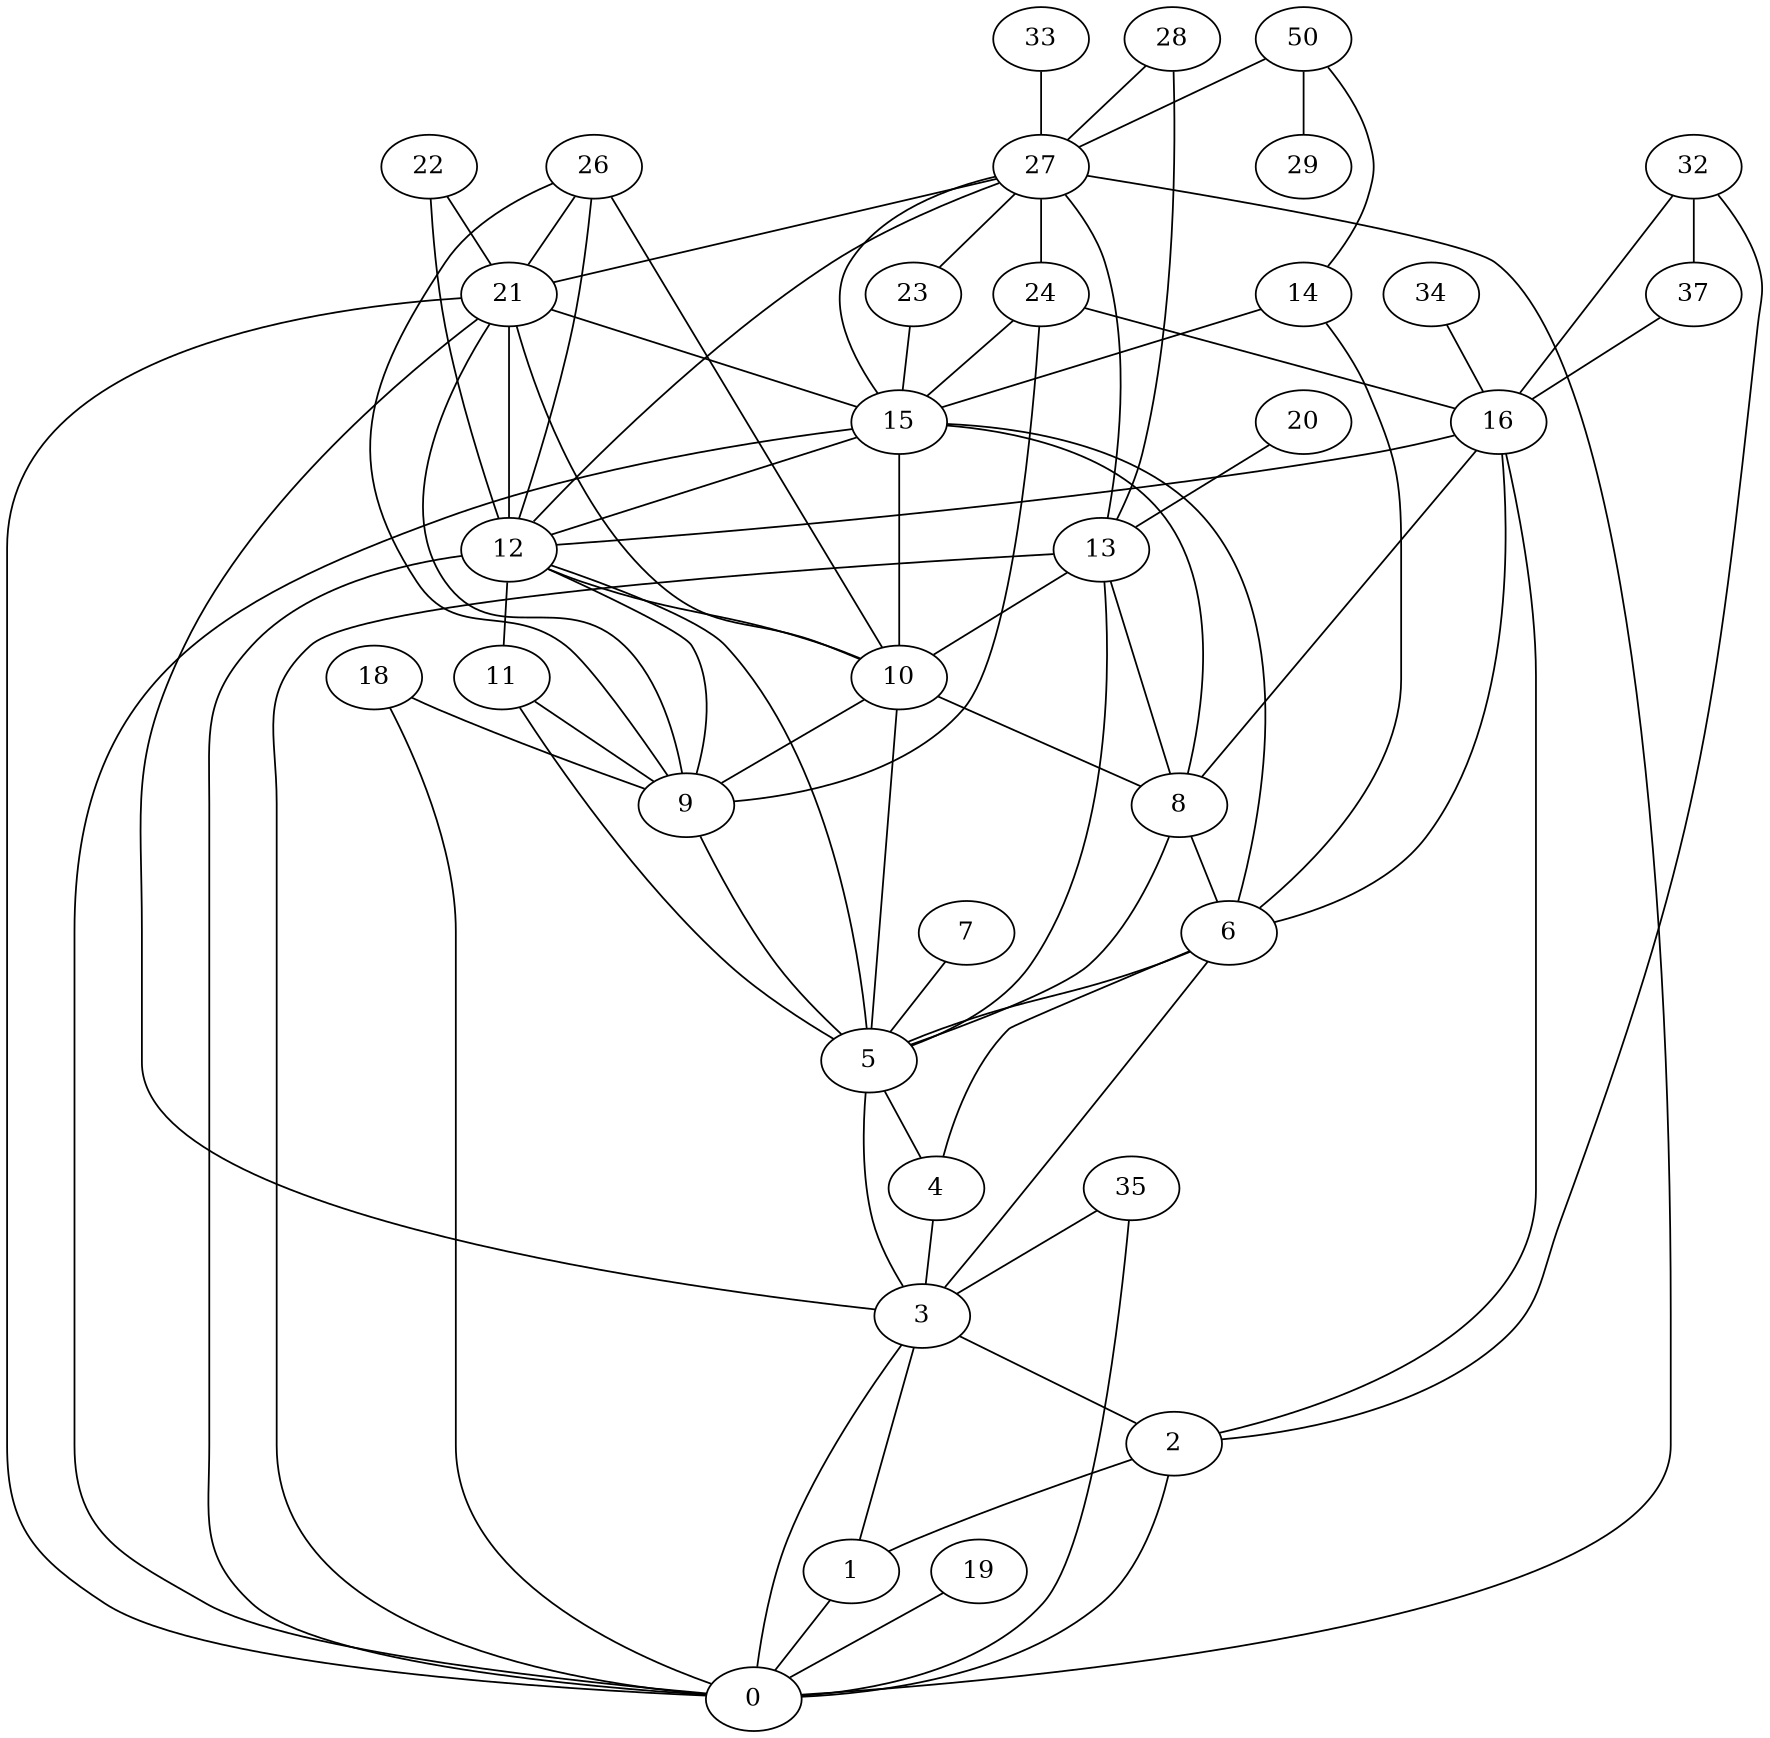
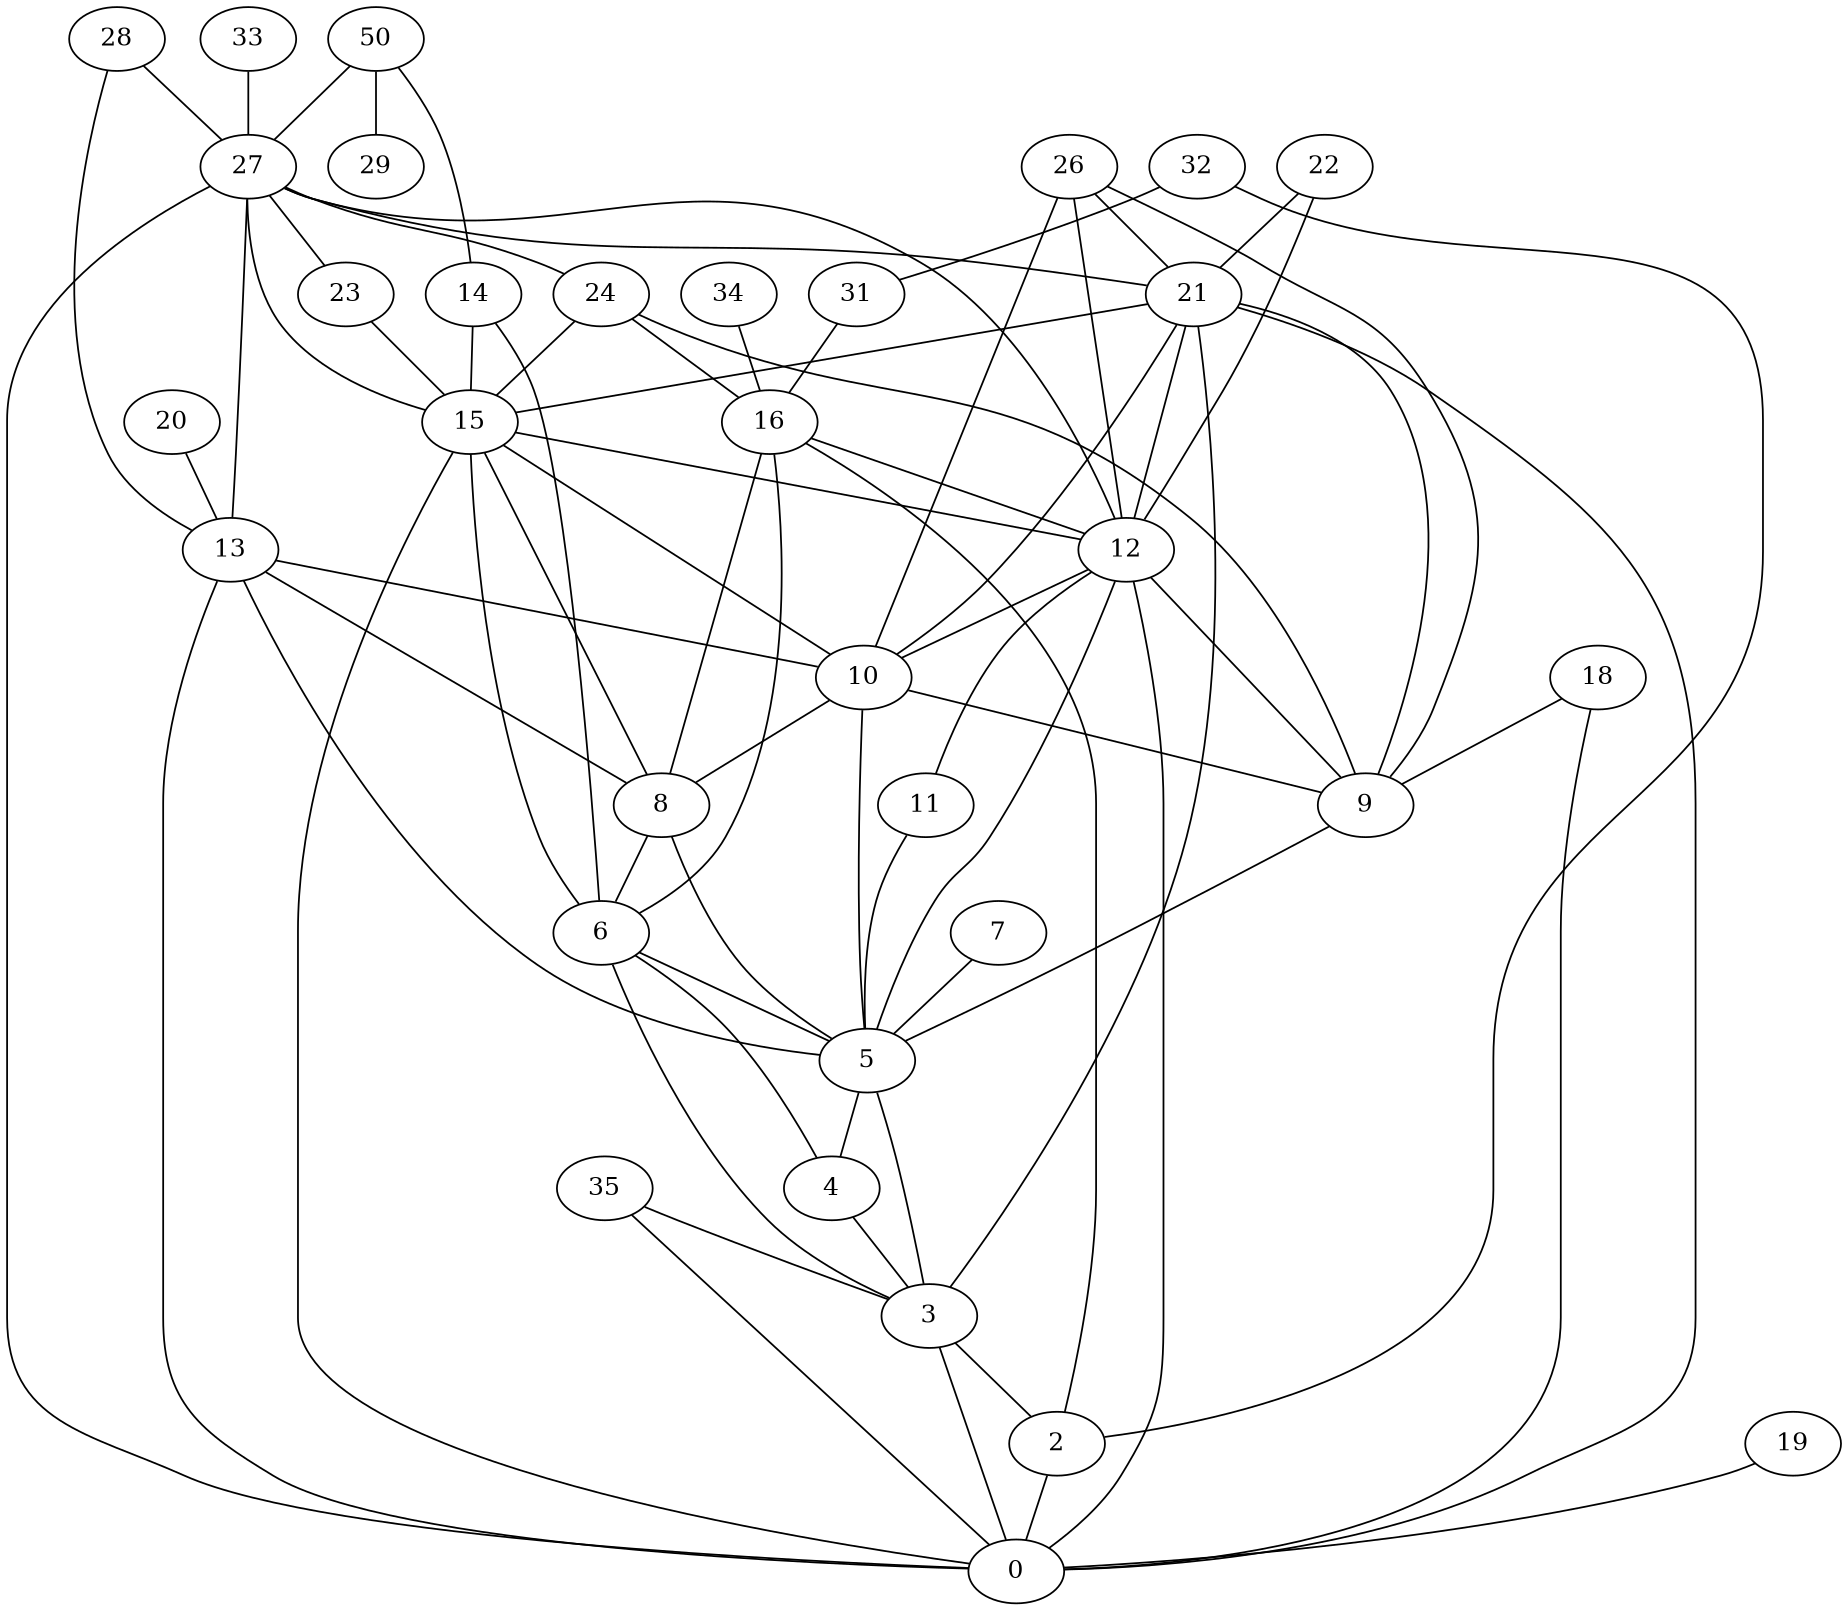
edge "32" -- "16": removed
node "37": label "37" -> "31"
edge "11" -- "9": removed
node "1": removed
